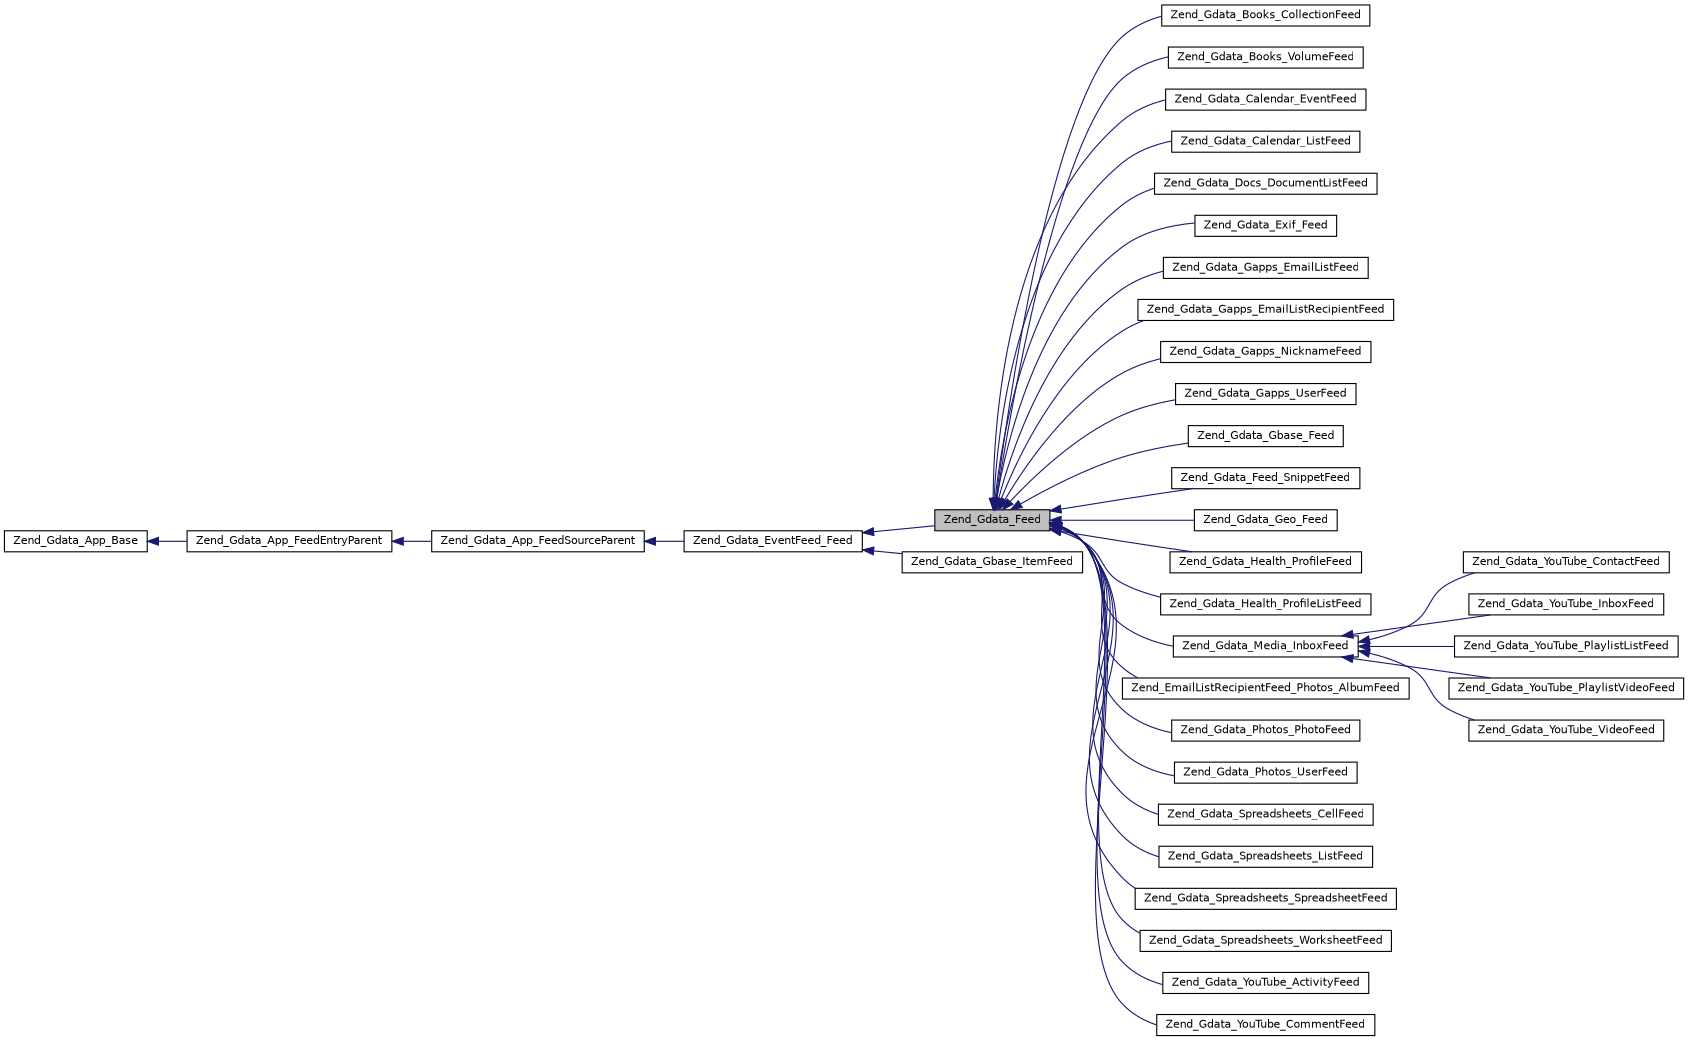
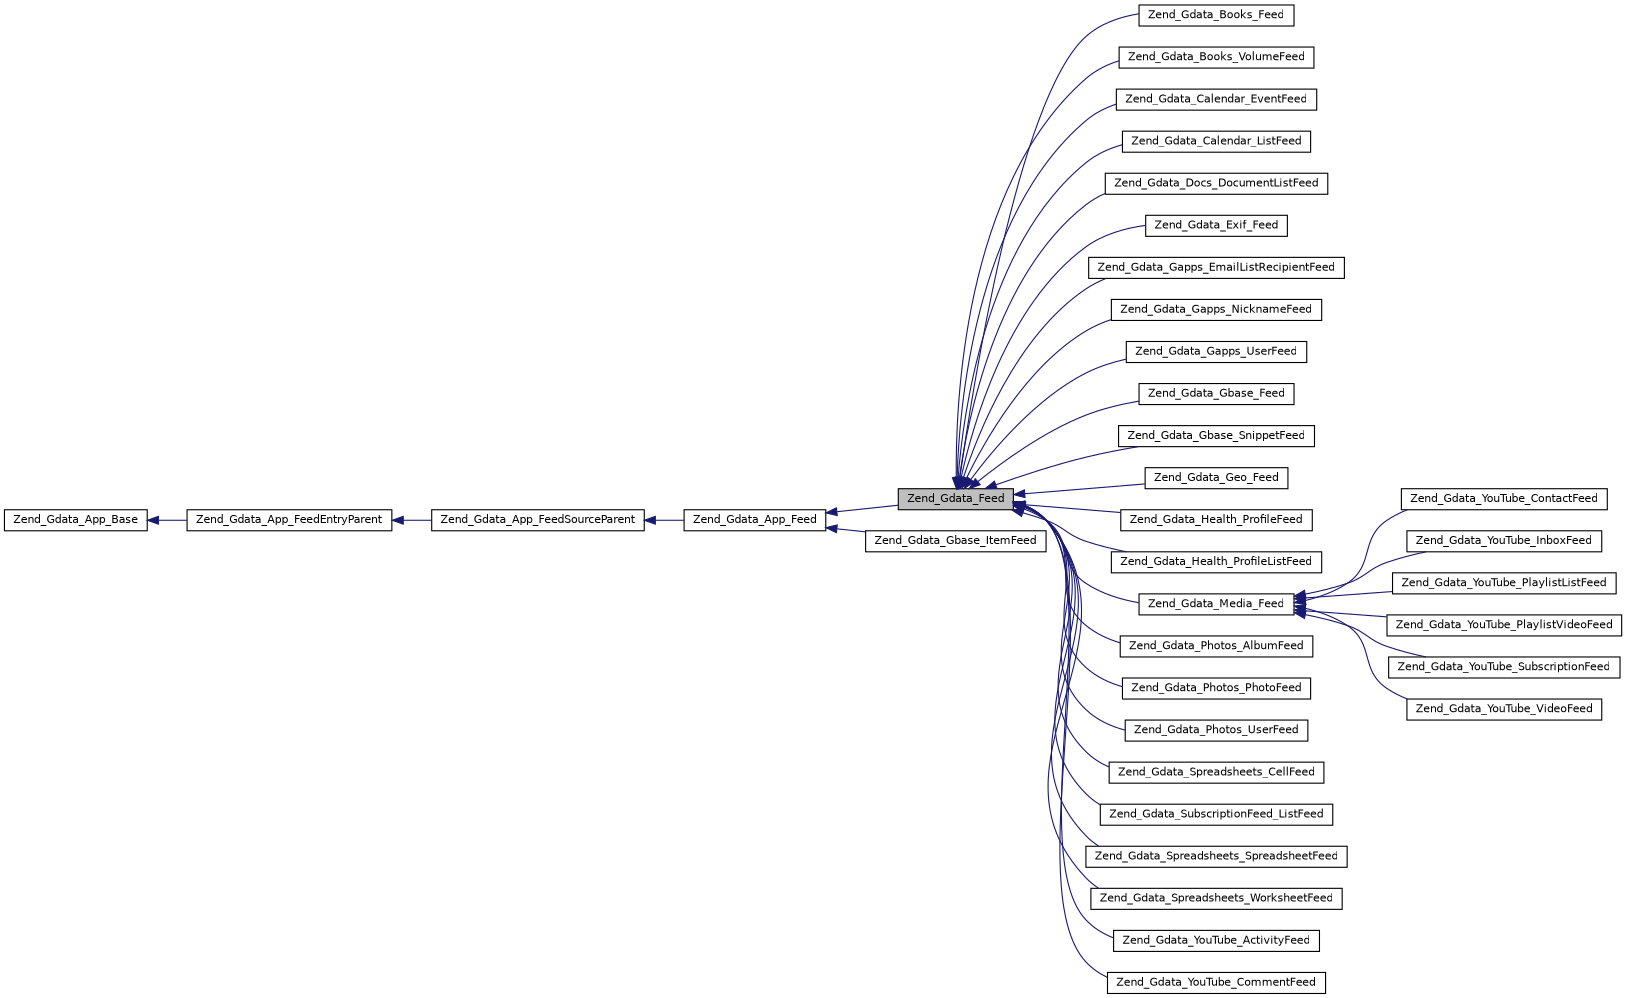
node "Zend_Gdata_Books_CollectionFeed": label "Zend_Gdata_Books_CollectionFeed" -> "Zend_Gdata_Books_Feed"
node "Zend_Gdata_Gapps_EmailListFeed": removed
node "Zend_Gdata_Feed_SnippetFeed": label "Zend_Gdata_Feed_SnippetFeed" -> "Zend_Gdata_Gbase_SnippetFeed"
node "Zend_Gdata_EventFeed_Feed": label "Zend_Gdata_EventFeed_Feed" -> "Zend_Gdata_App_Feed"
node "Zend_Gdata_Media_InboxFeed": label "Zend_Gdata_Media_InboxFeed" -> "Zend_Gdata_Media_Feed"
node "Zend_Gdata_YouTube_SubscriptionFeed": added
node "Zend_EmailListRecipientFeed_Photos_AlbumFeed": label "Zend_EmailListRecipientFeed_Photos_AlbumFeed" -> "Zend_Gdata_Photos_AlbumFeed"
node "Zend_Gdata_Spreadsheets_ListFeed": label "Zend_Gdata_Spreadsheets_ListFeed" -> "Zend_Gdata_SubscriptionFeed_ListFeed"
